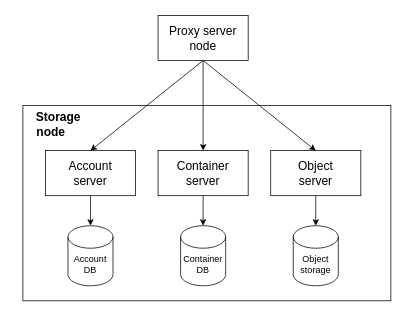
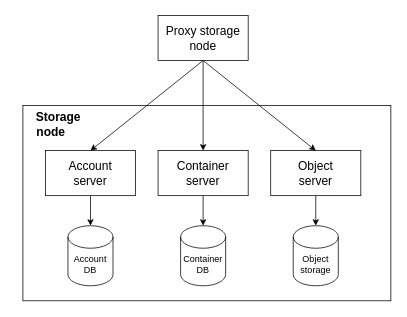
node "Proxy server": label "Proxy server" -> "Proxy storage"
